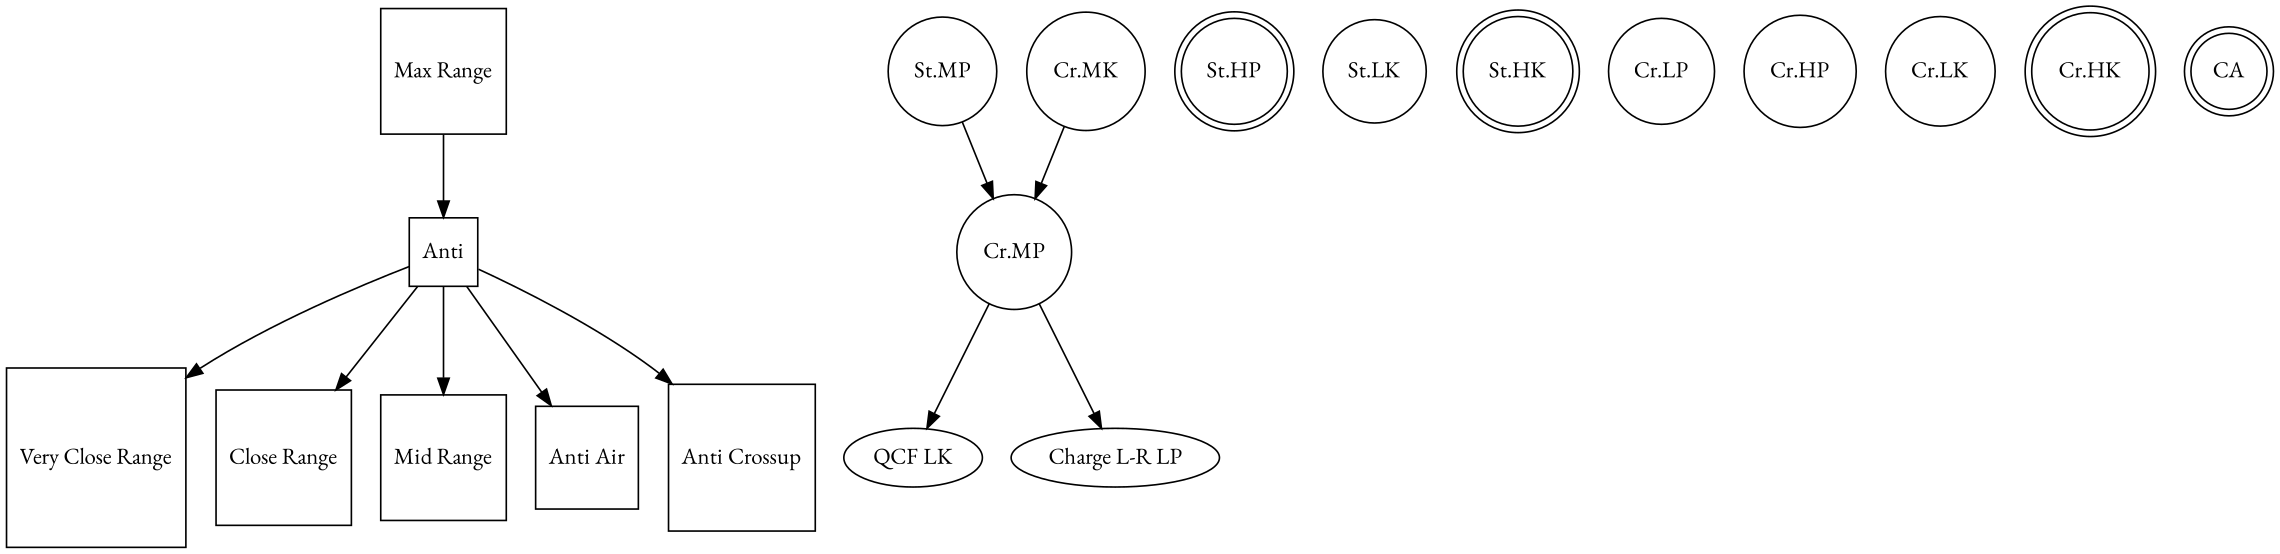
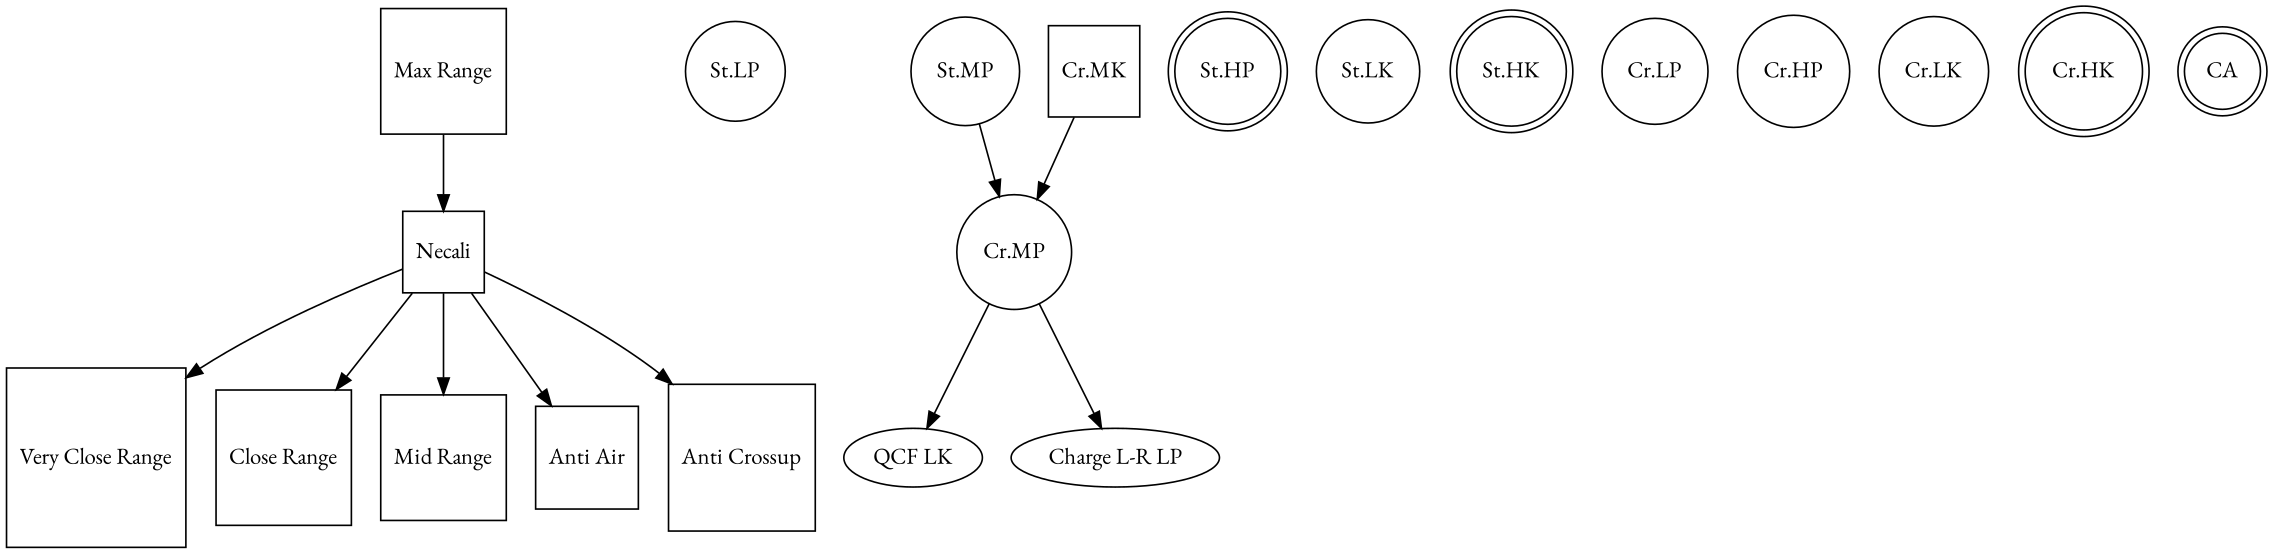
node "St.LP": added
node "Cr.MK": shape circle -> square
node "Anti": label "Anti" -> "Necali"
